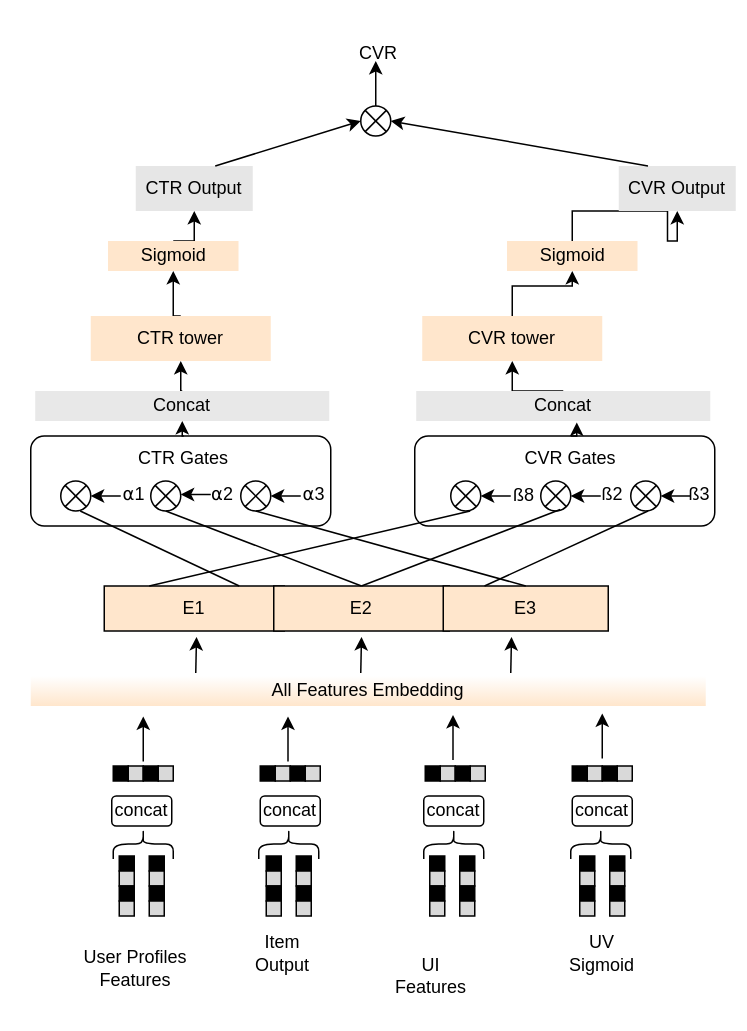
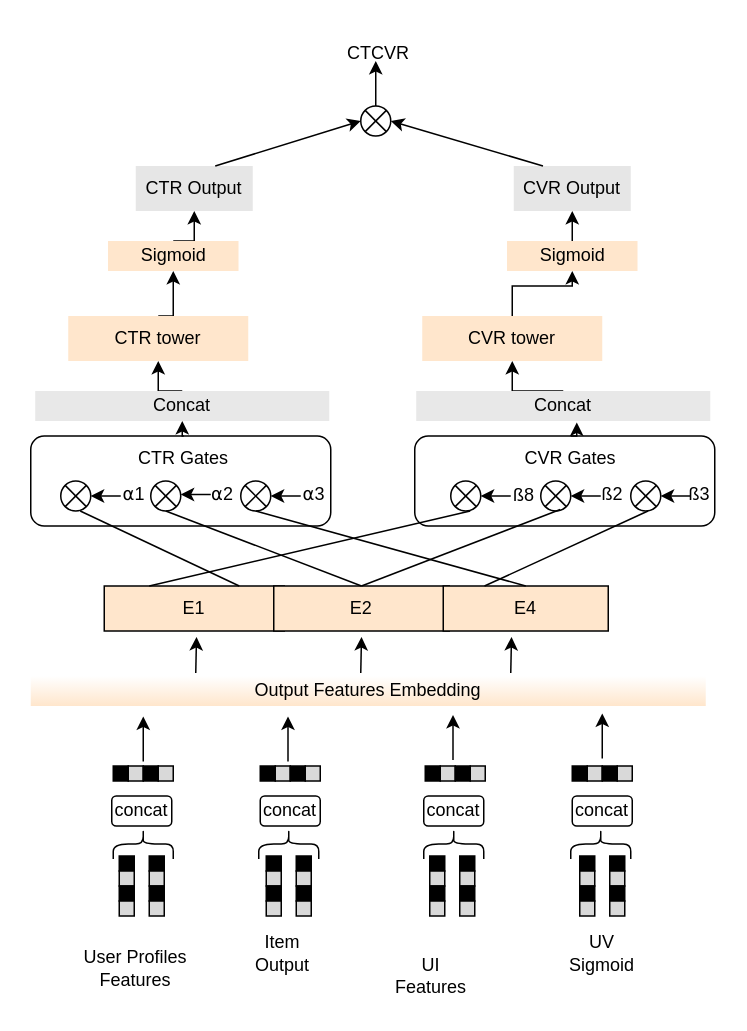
node "CVR": label "CVR" -> "CTCVR"
node "CVR Output": moved (677, 188) -> (572, 188)
node "CTR tower": moved (181, 338) -> (158, 338)
node "E3": label "E3" -> "E4"
node "All Features Embedding": label "All Features Embedding" -> "Output Features Embedding"
